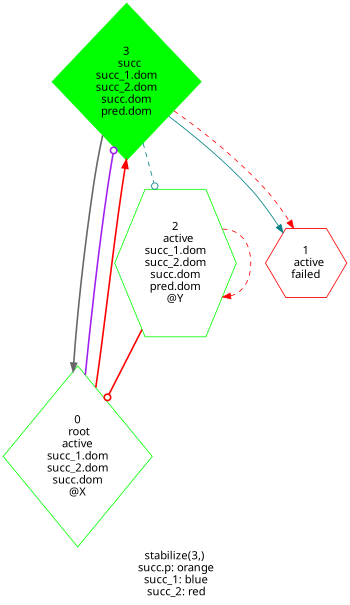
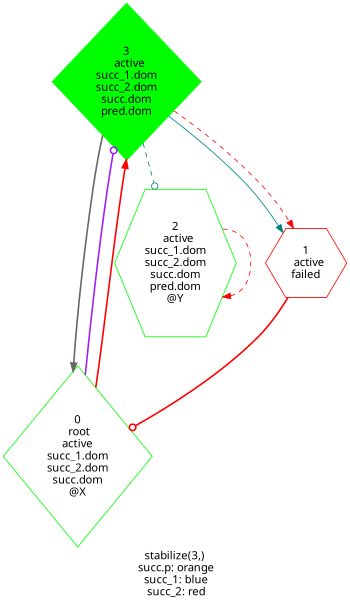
node "3 succ succ_1.dom succ_2.dom succ.dom pred.dom": label "3 succ succ_1.dom succ_2.dom succ.dom pred.dom" -> "3 active succ_1.dom succ_2.dom succ.dom pred.dom"
edge "2 active succ_1.dom succ_2.dom succ.dom pred.dom @Y" -> "0 root active succ_1.dom succ_2.dom succ.dom @X": now "1 active failed" -> "0 root active succ_1.dom succ_2.dom succ.dom @X"
